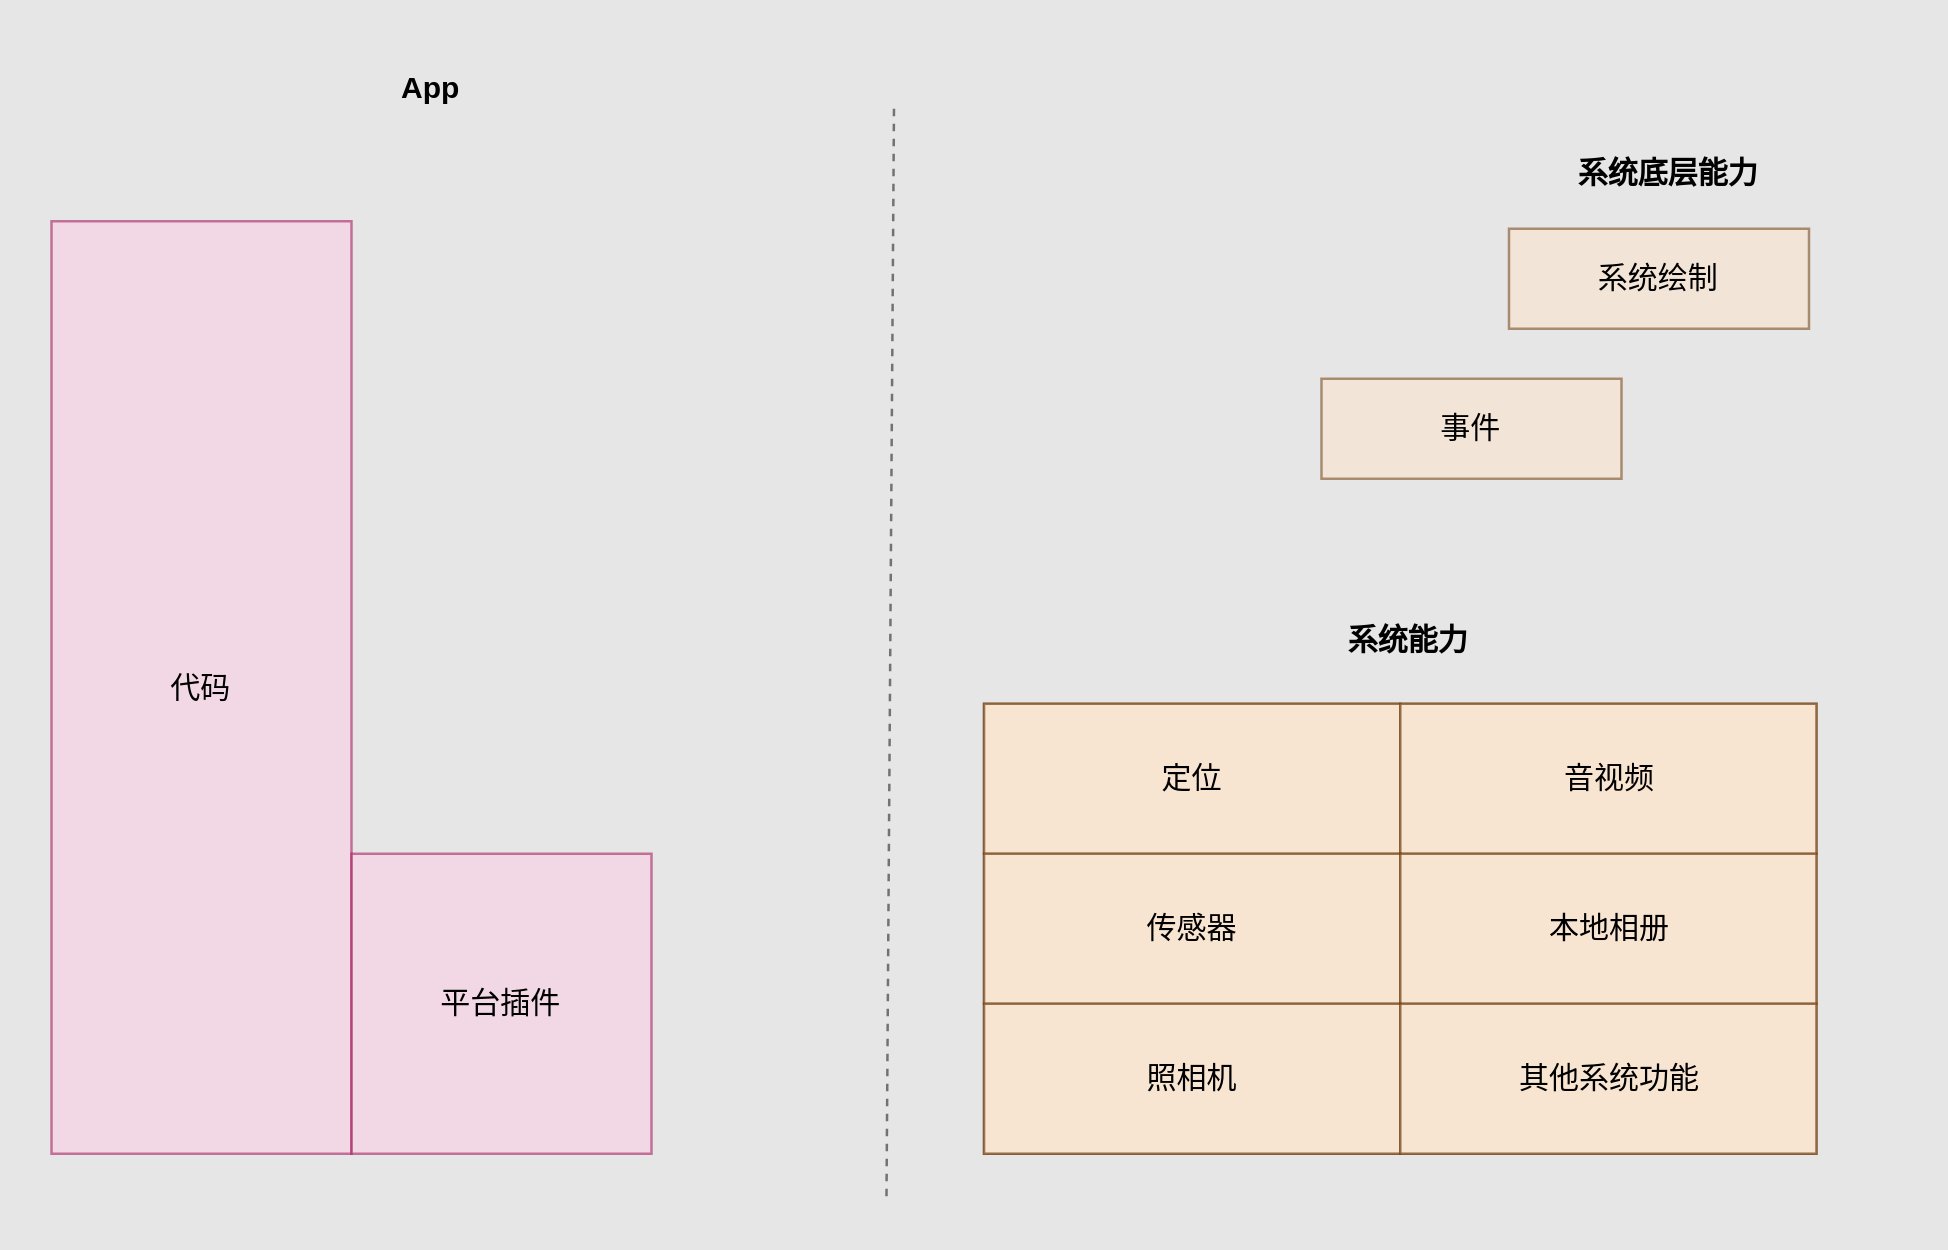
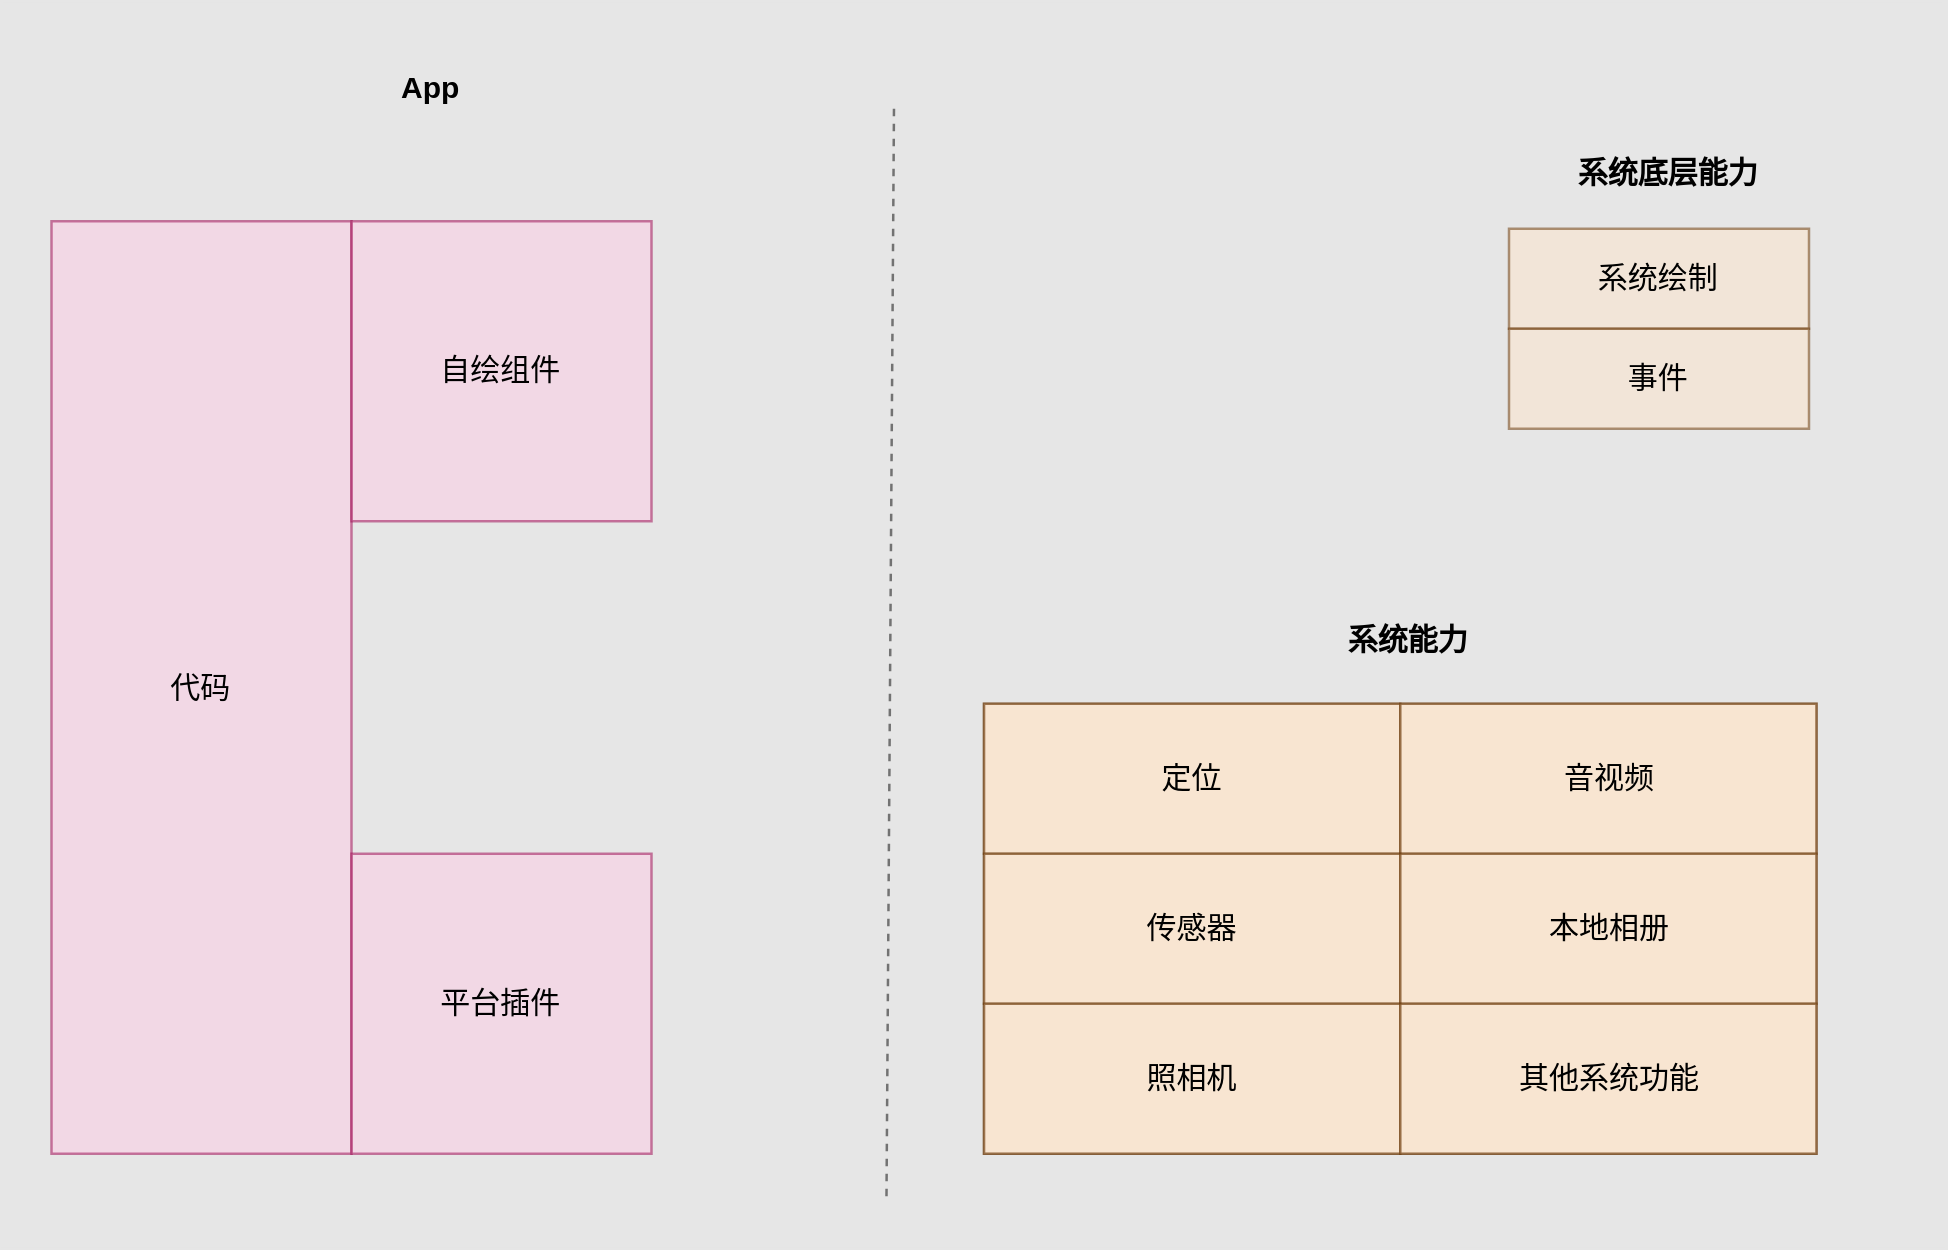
node "自绘组件": added
node "事件": moved (1471, 429) -> (1659, 379)
